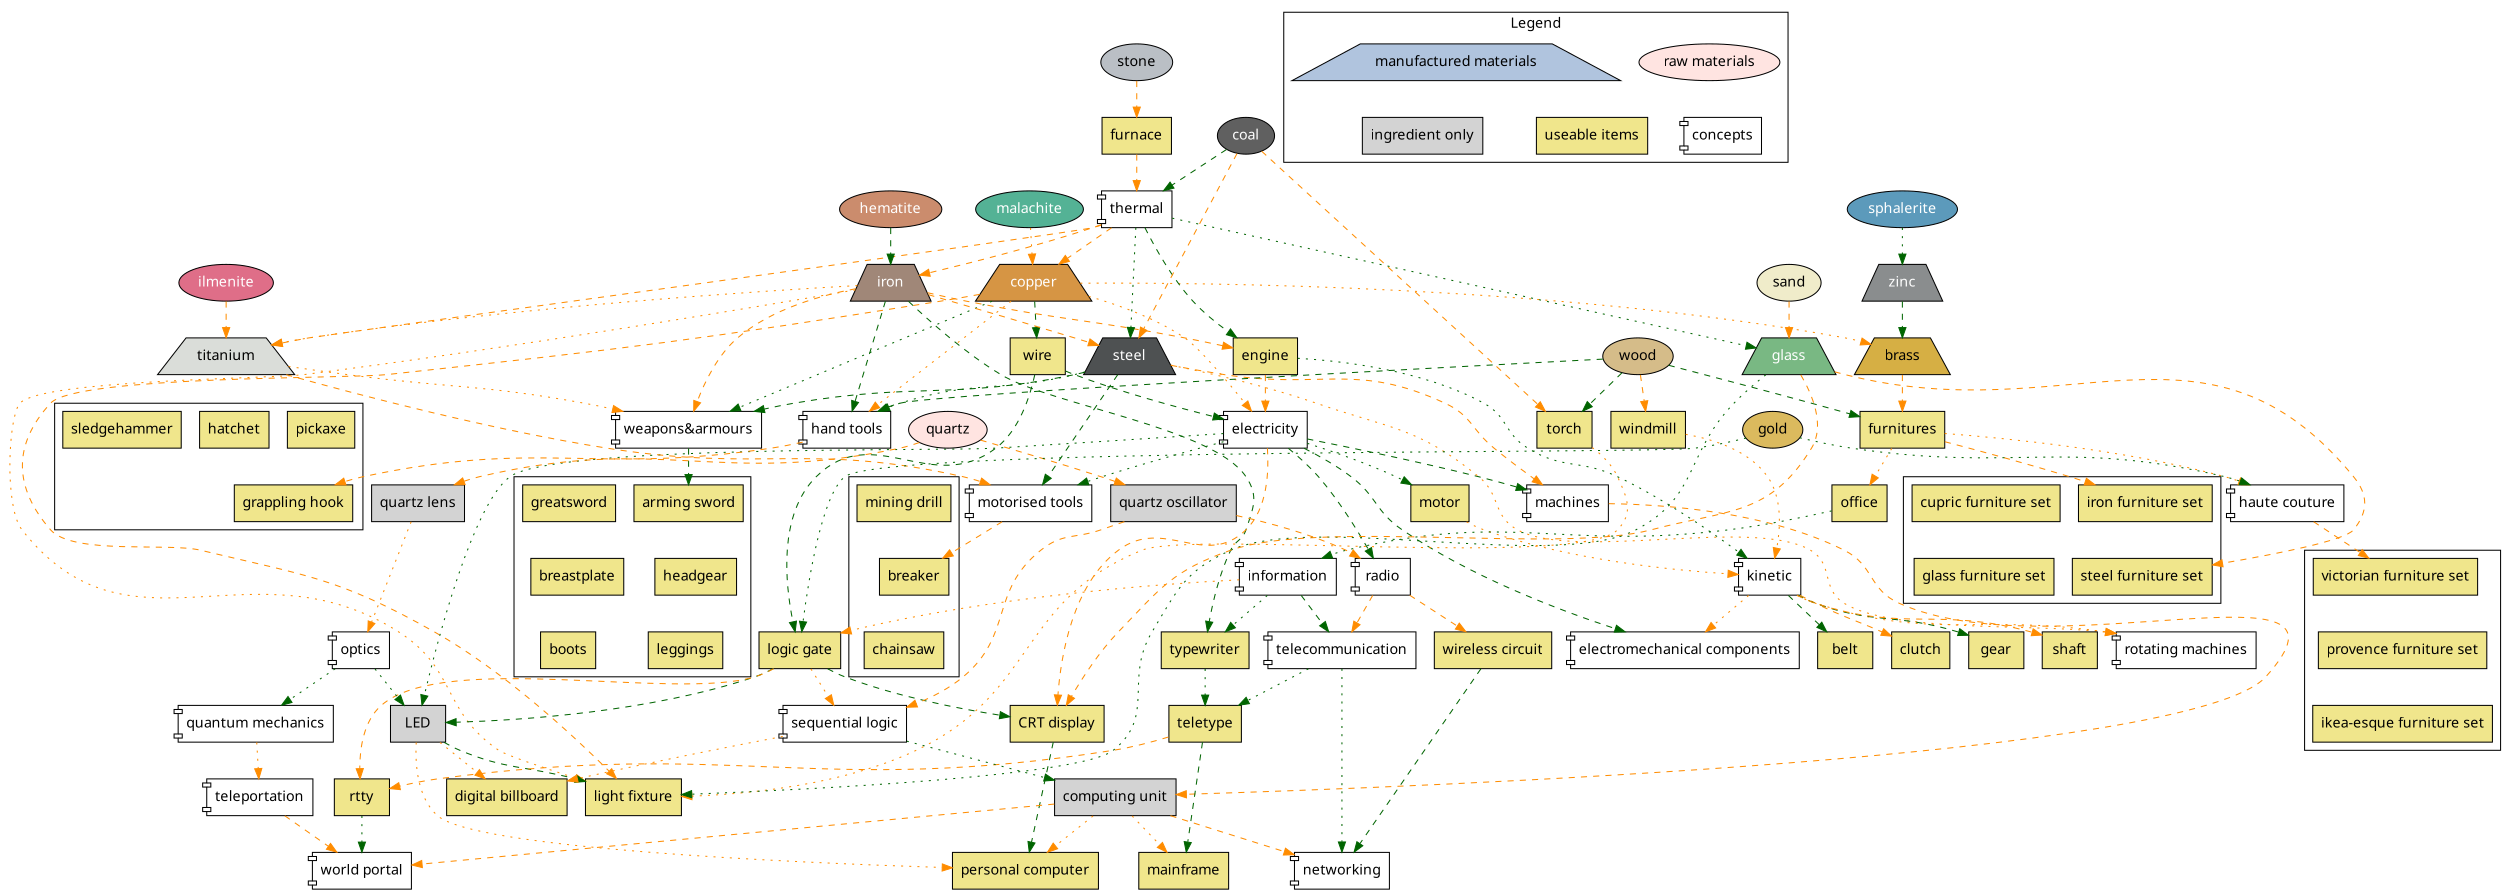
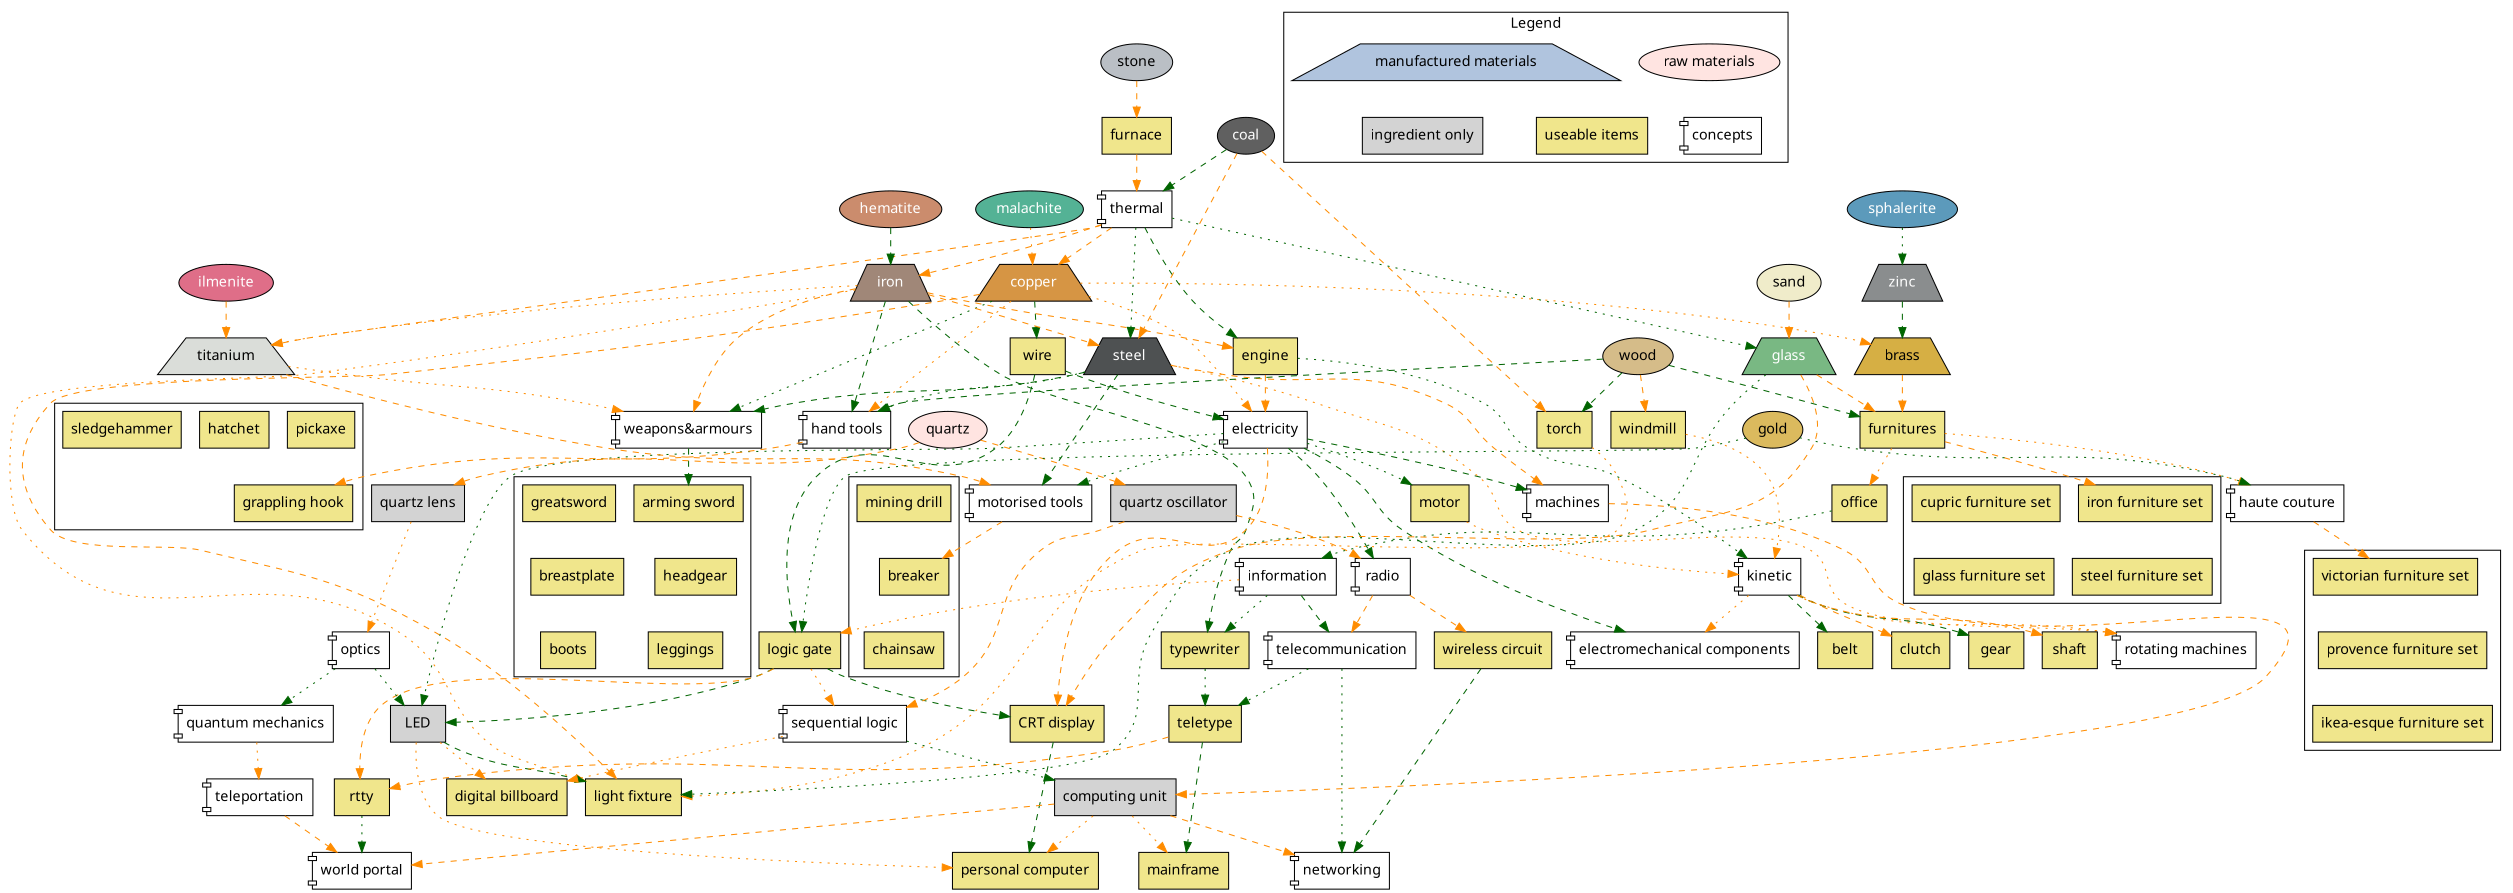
edge "glass" -> "steel furniture set": now "glass" -> "furnitures"
